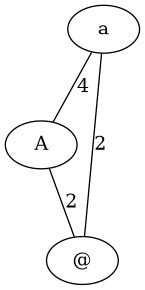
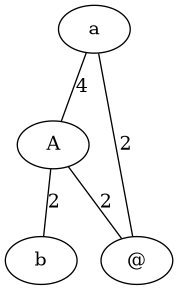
node "b": added
